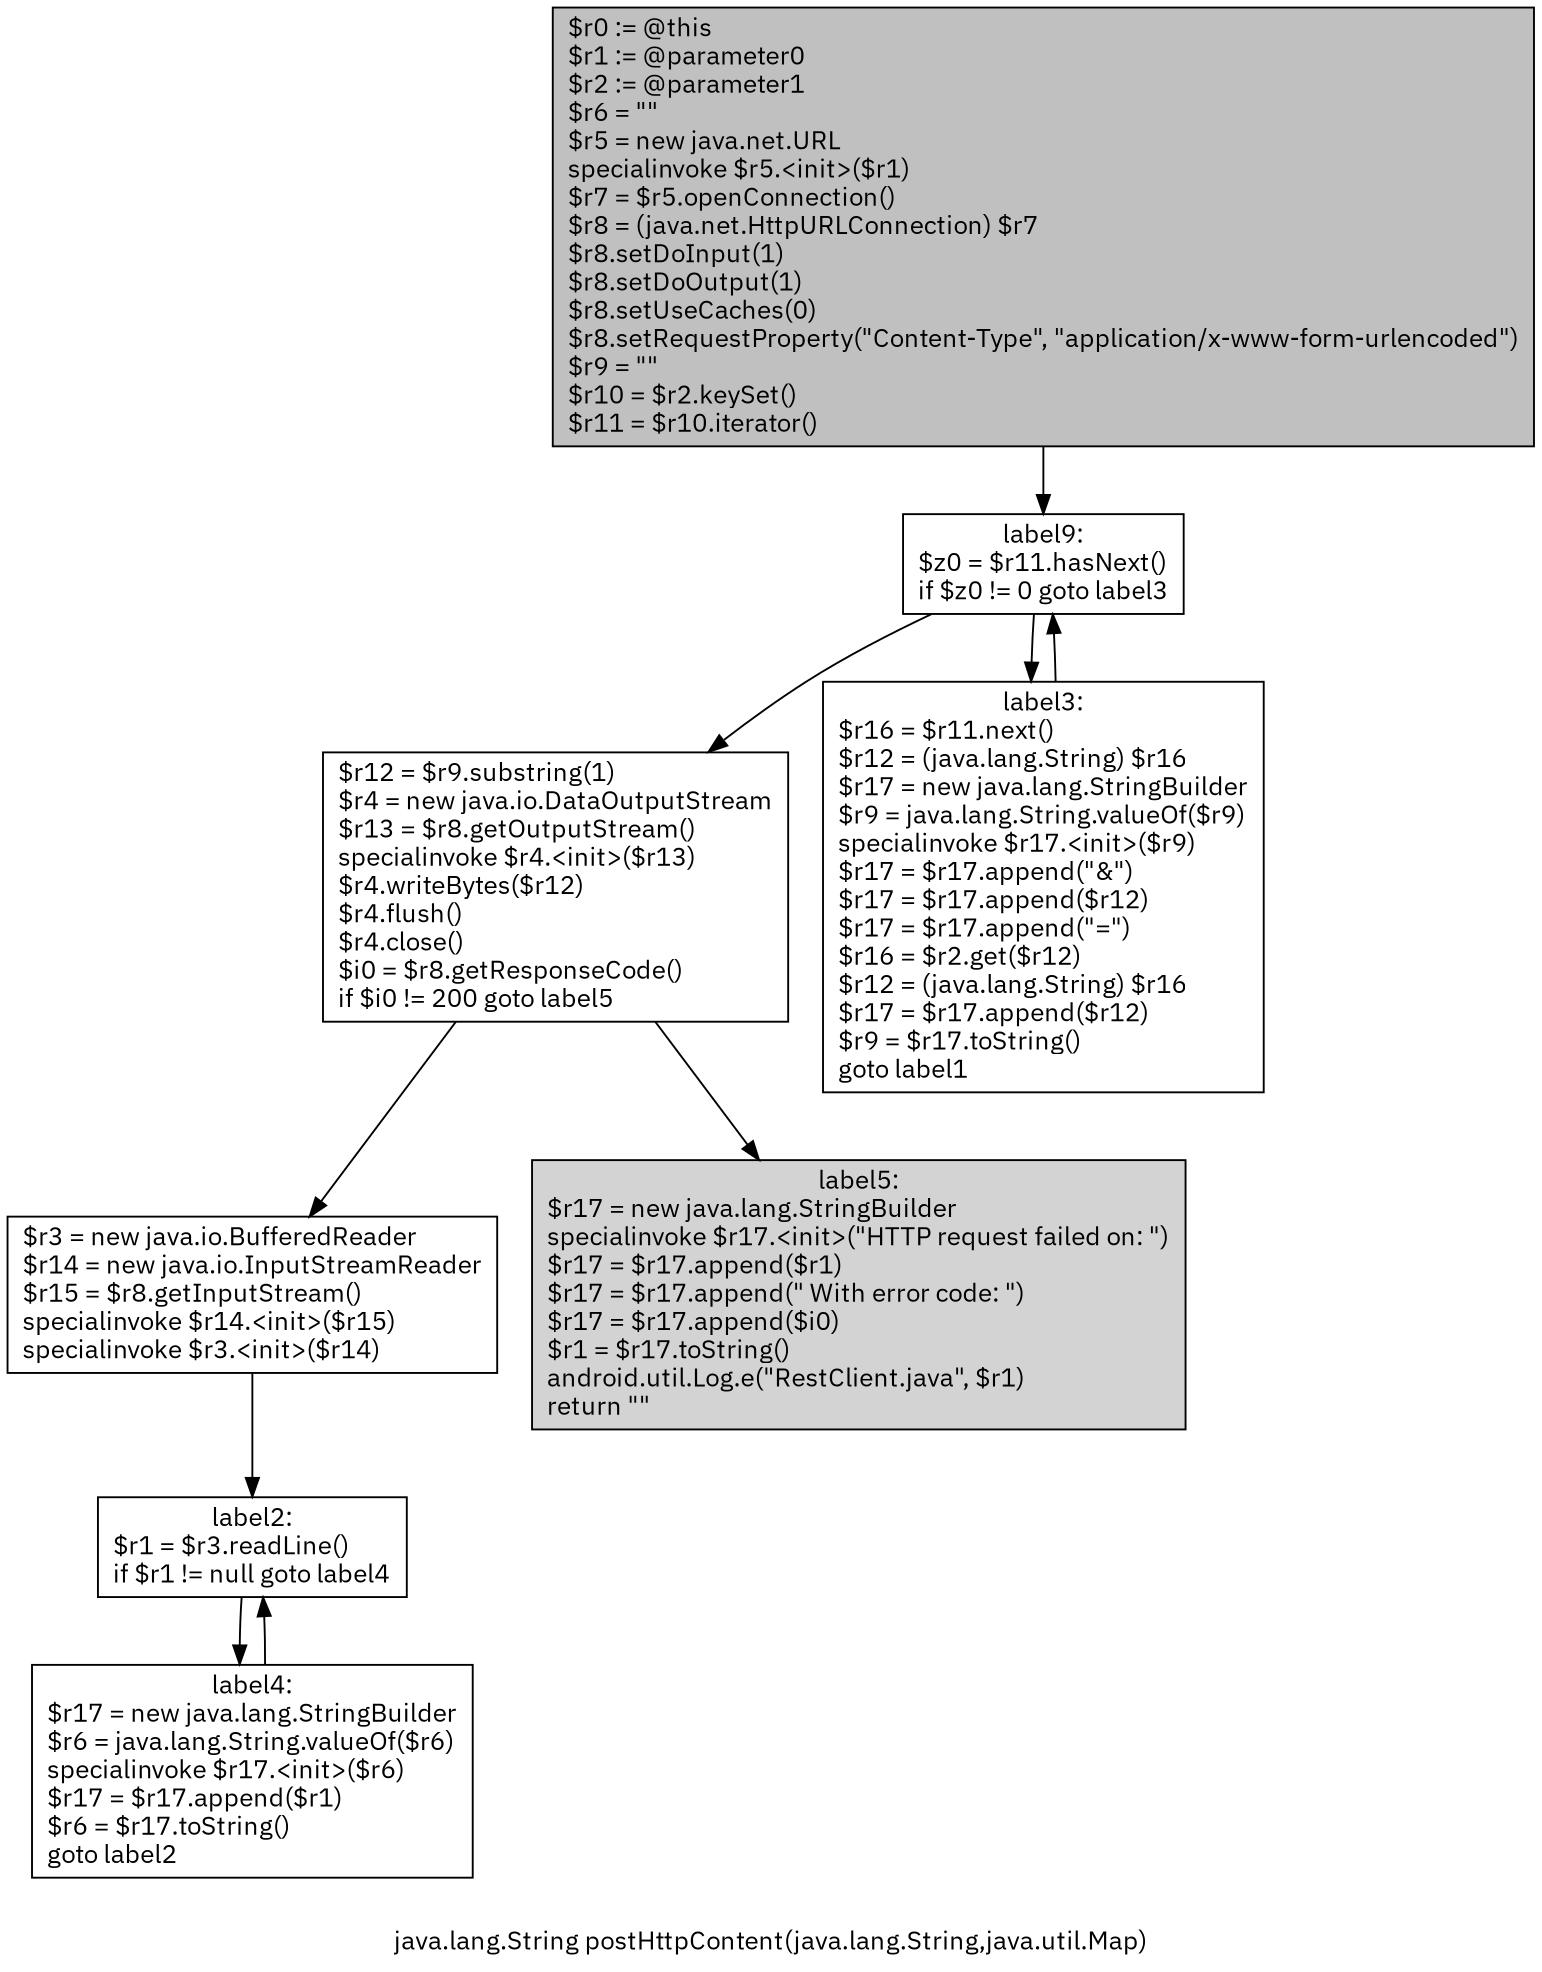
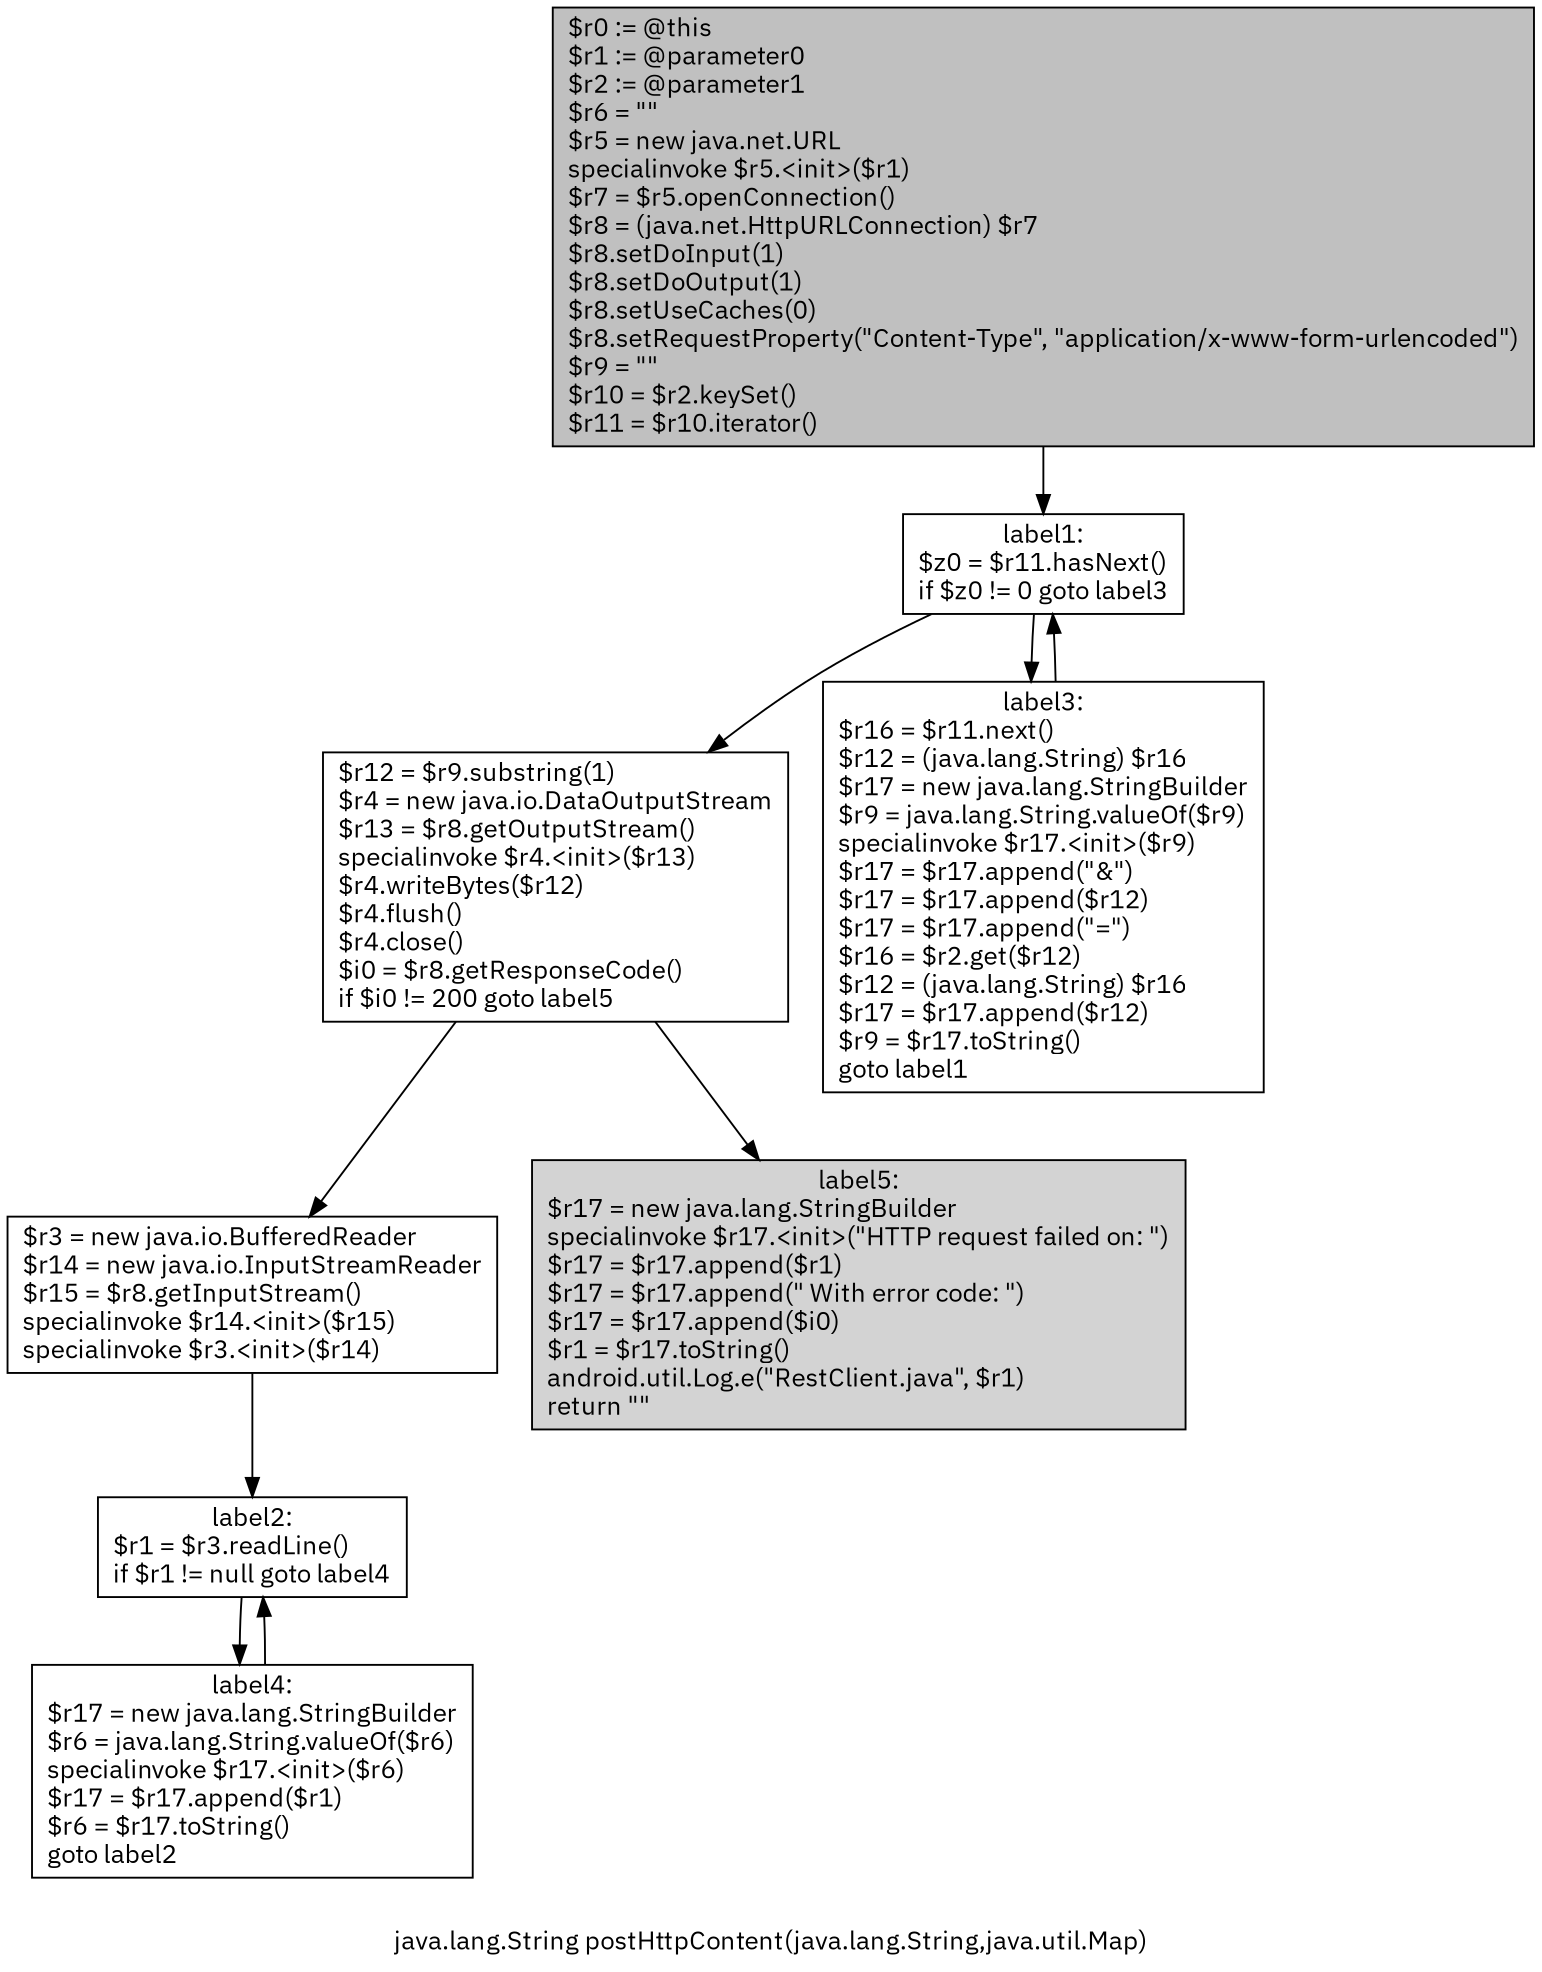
node "label9: $z0 = $r11.hasNext() if $z0 != 0 goto label3": label "label9: $z0 = $r11.hasNext() if $z0 != 0 goto label3" -> "label1: $z0 = $r11.hasNext() if $z0 != 0 goto label3"
